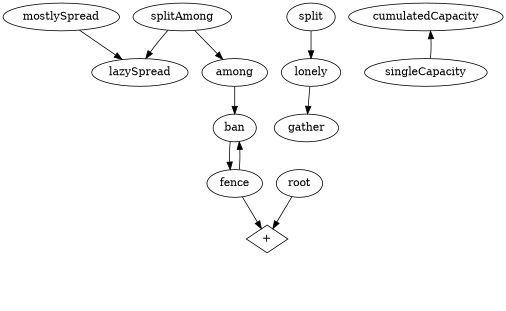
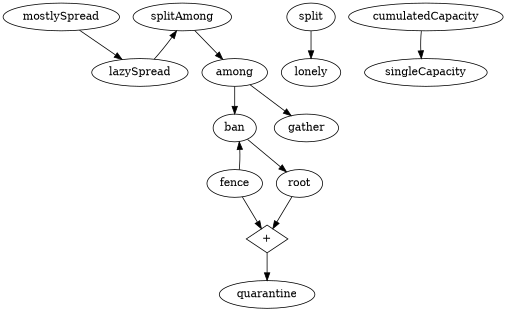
edge "splitAmong" -> "lazySpread": reversed
edge "singleCapacity" -> "cumulatedCapacity": reversed
edge "lonely" -> "gather": now "among" -> "gather"
edge "ban" -> "fence": now "ban" -> "root"
node "quarantine": added
